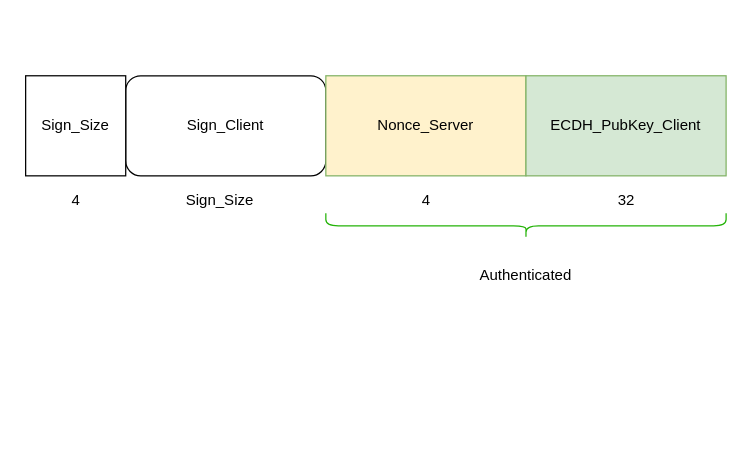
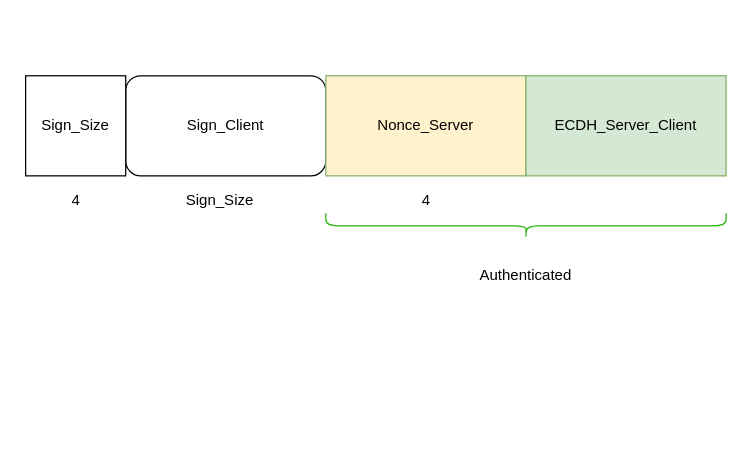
node "ECDH_PubKey_Client": label "ECDH_PubKey_Client" -> "ECDH_Server_Client"
node "32": removed
